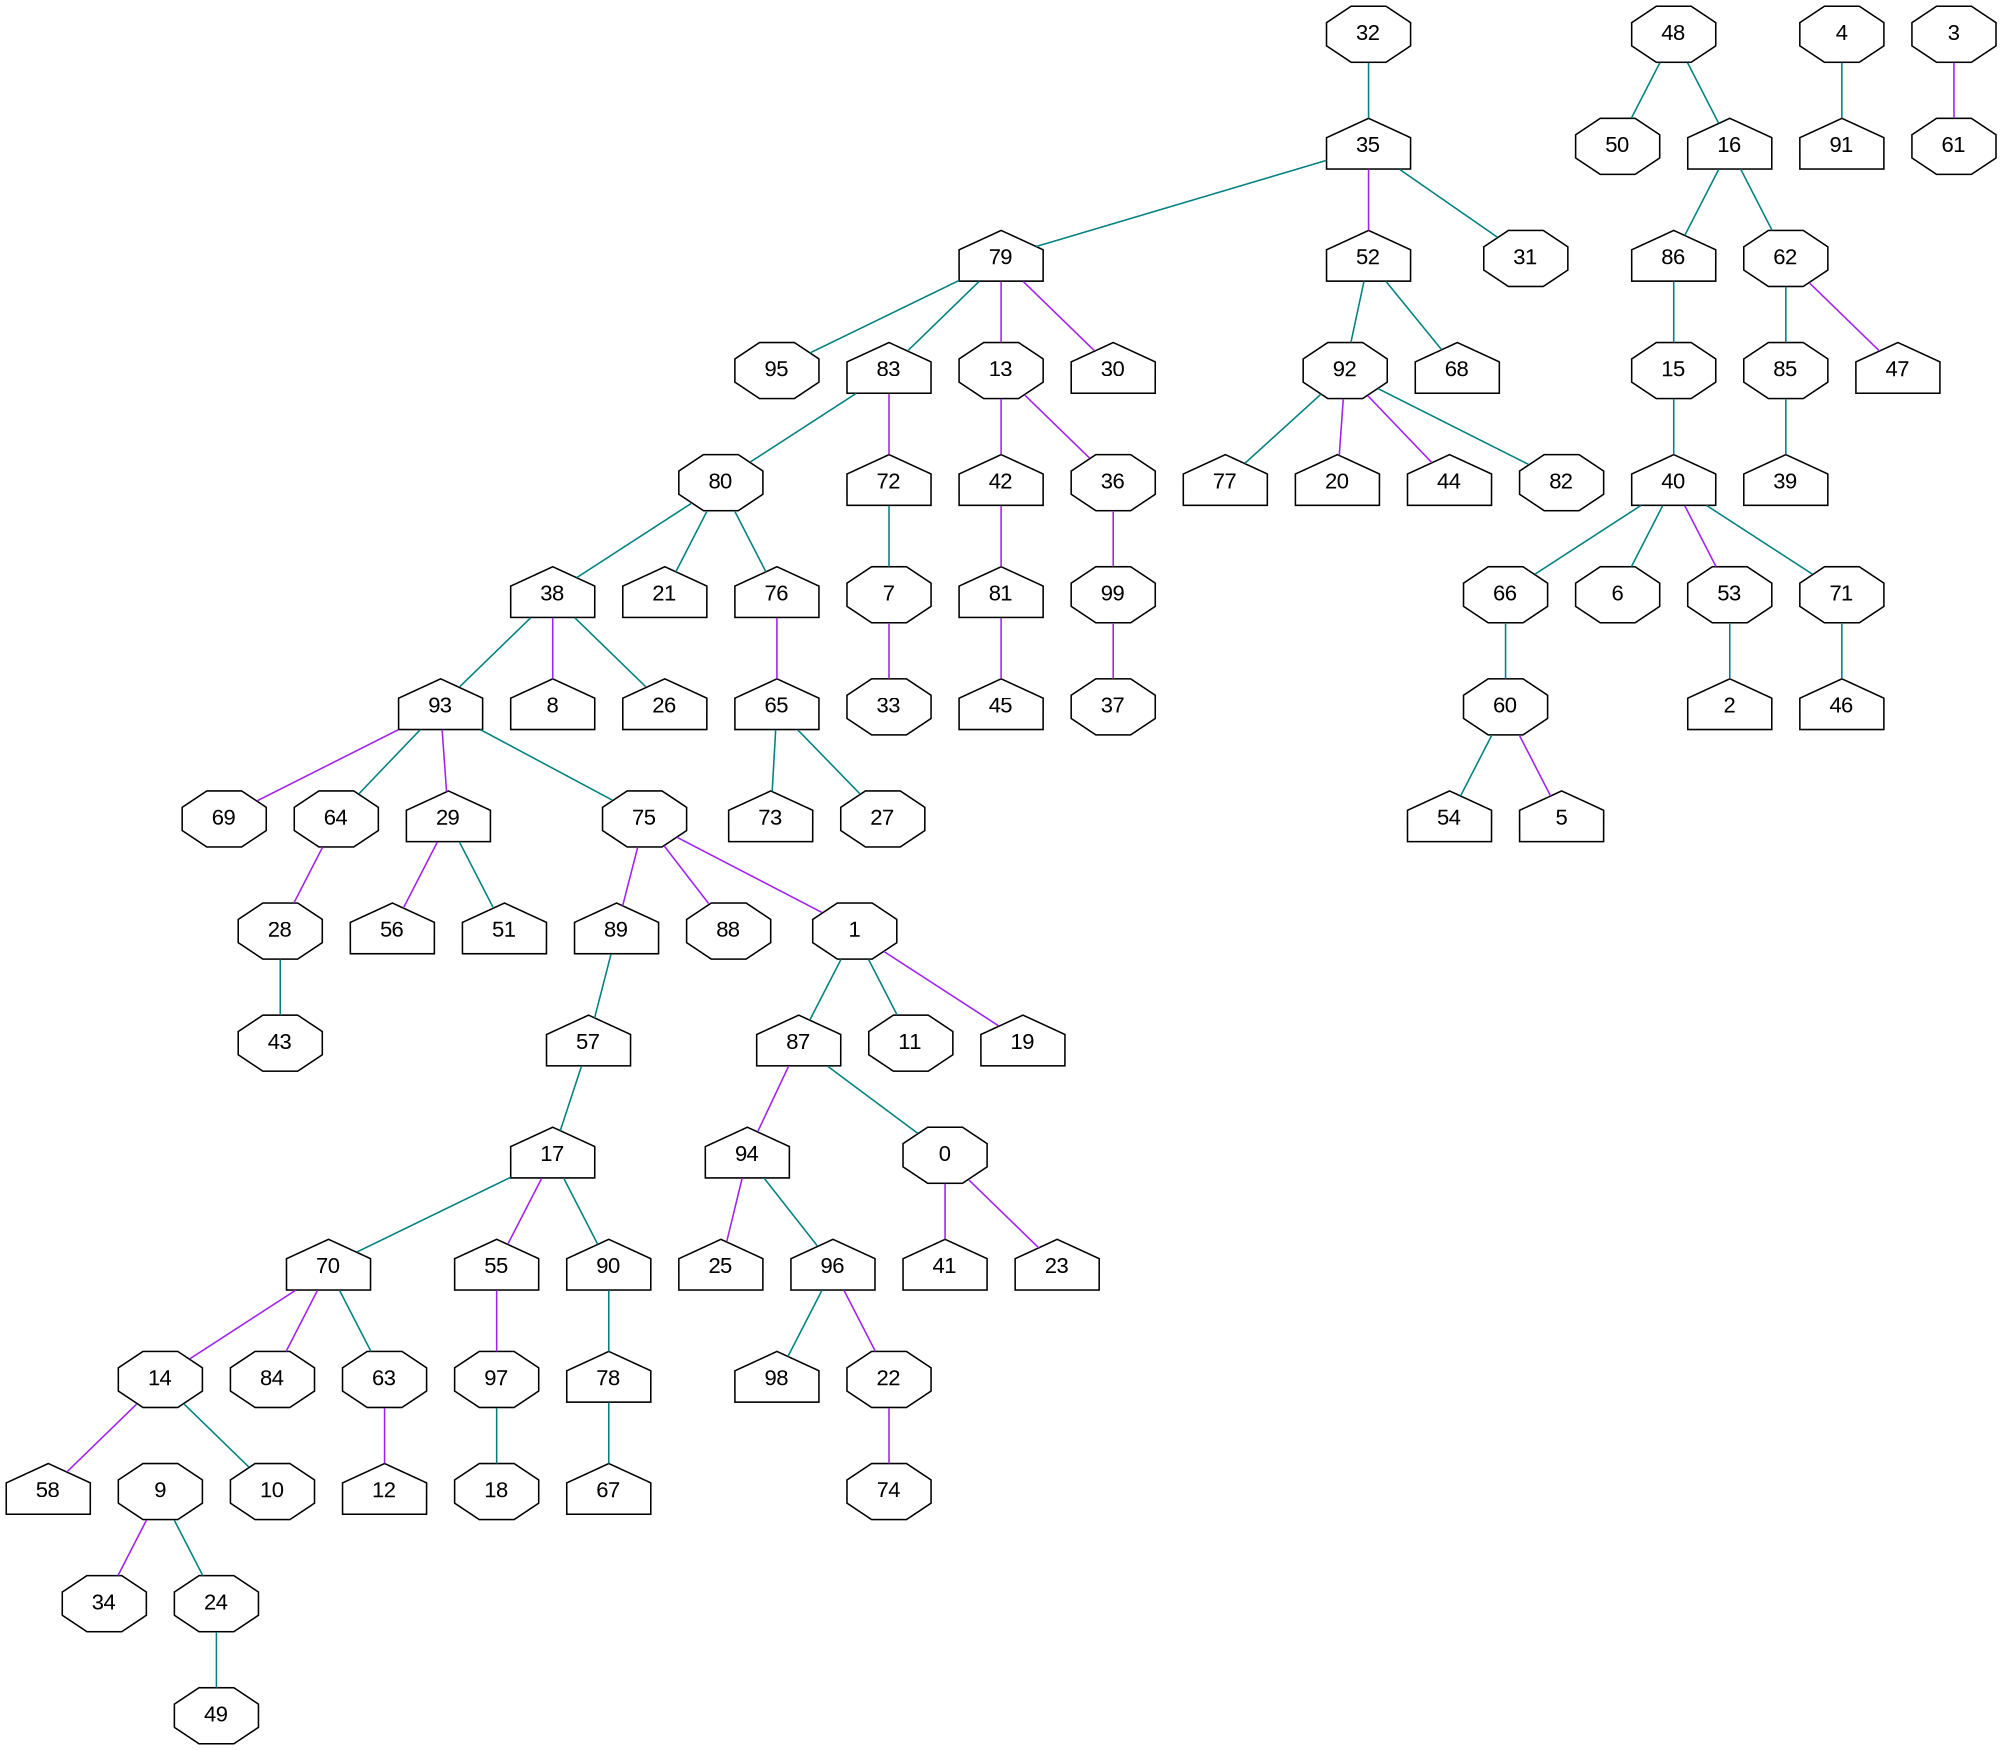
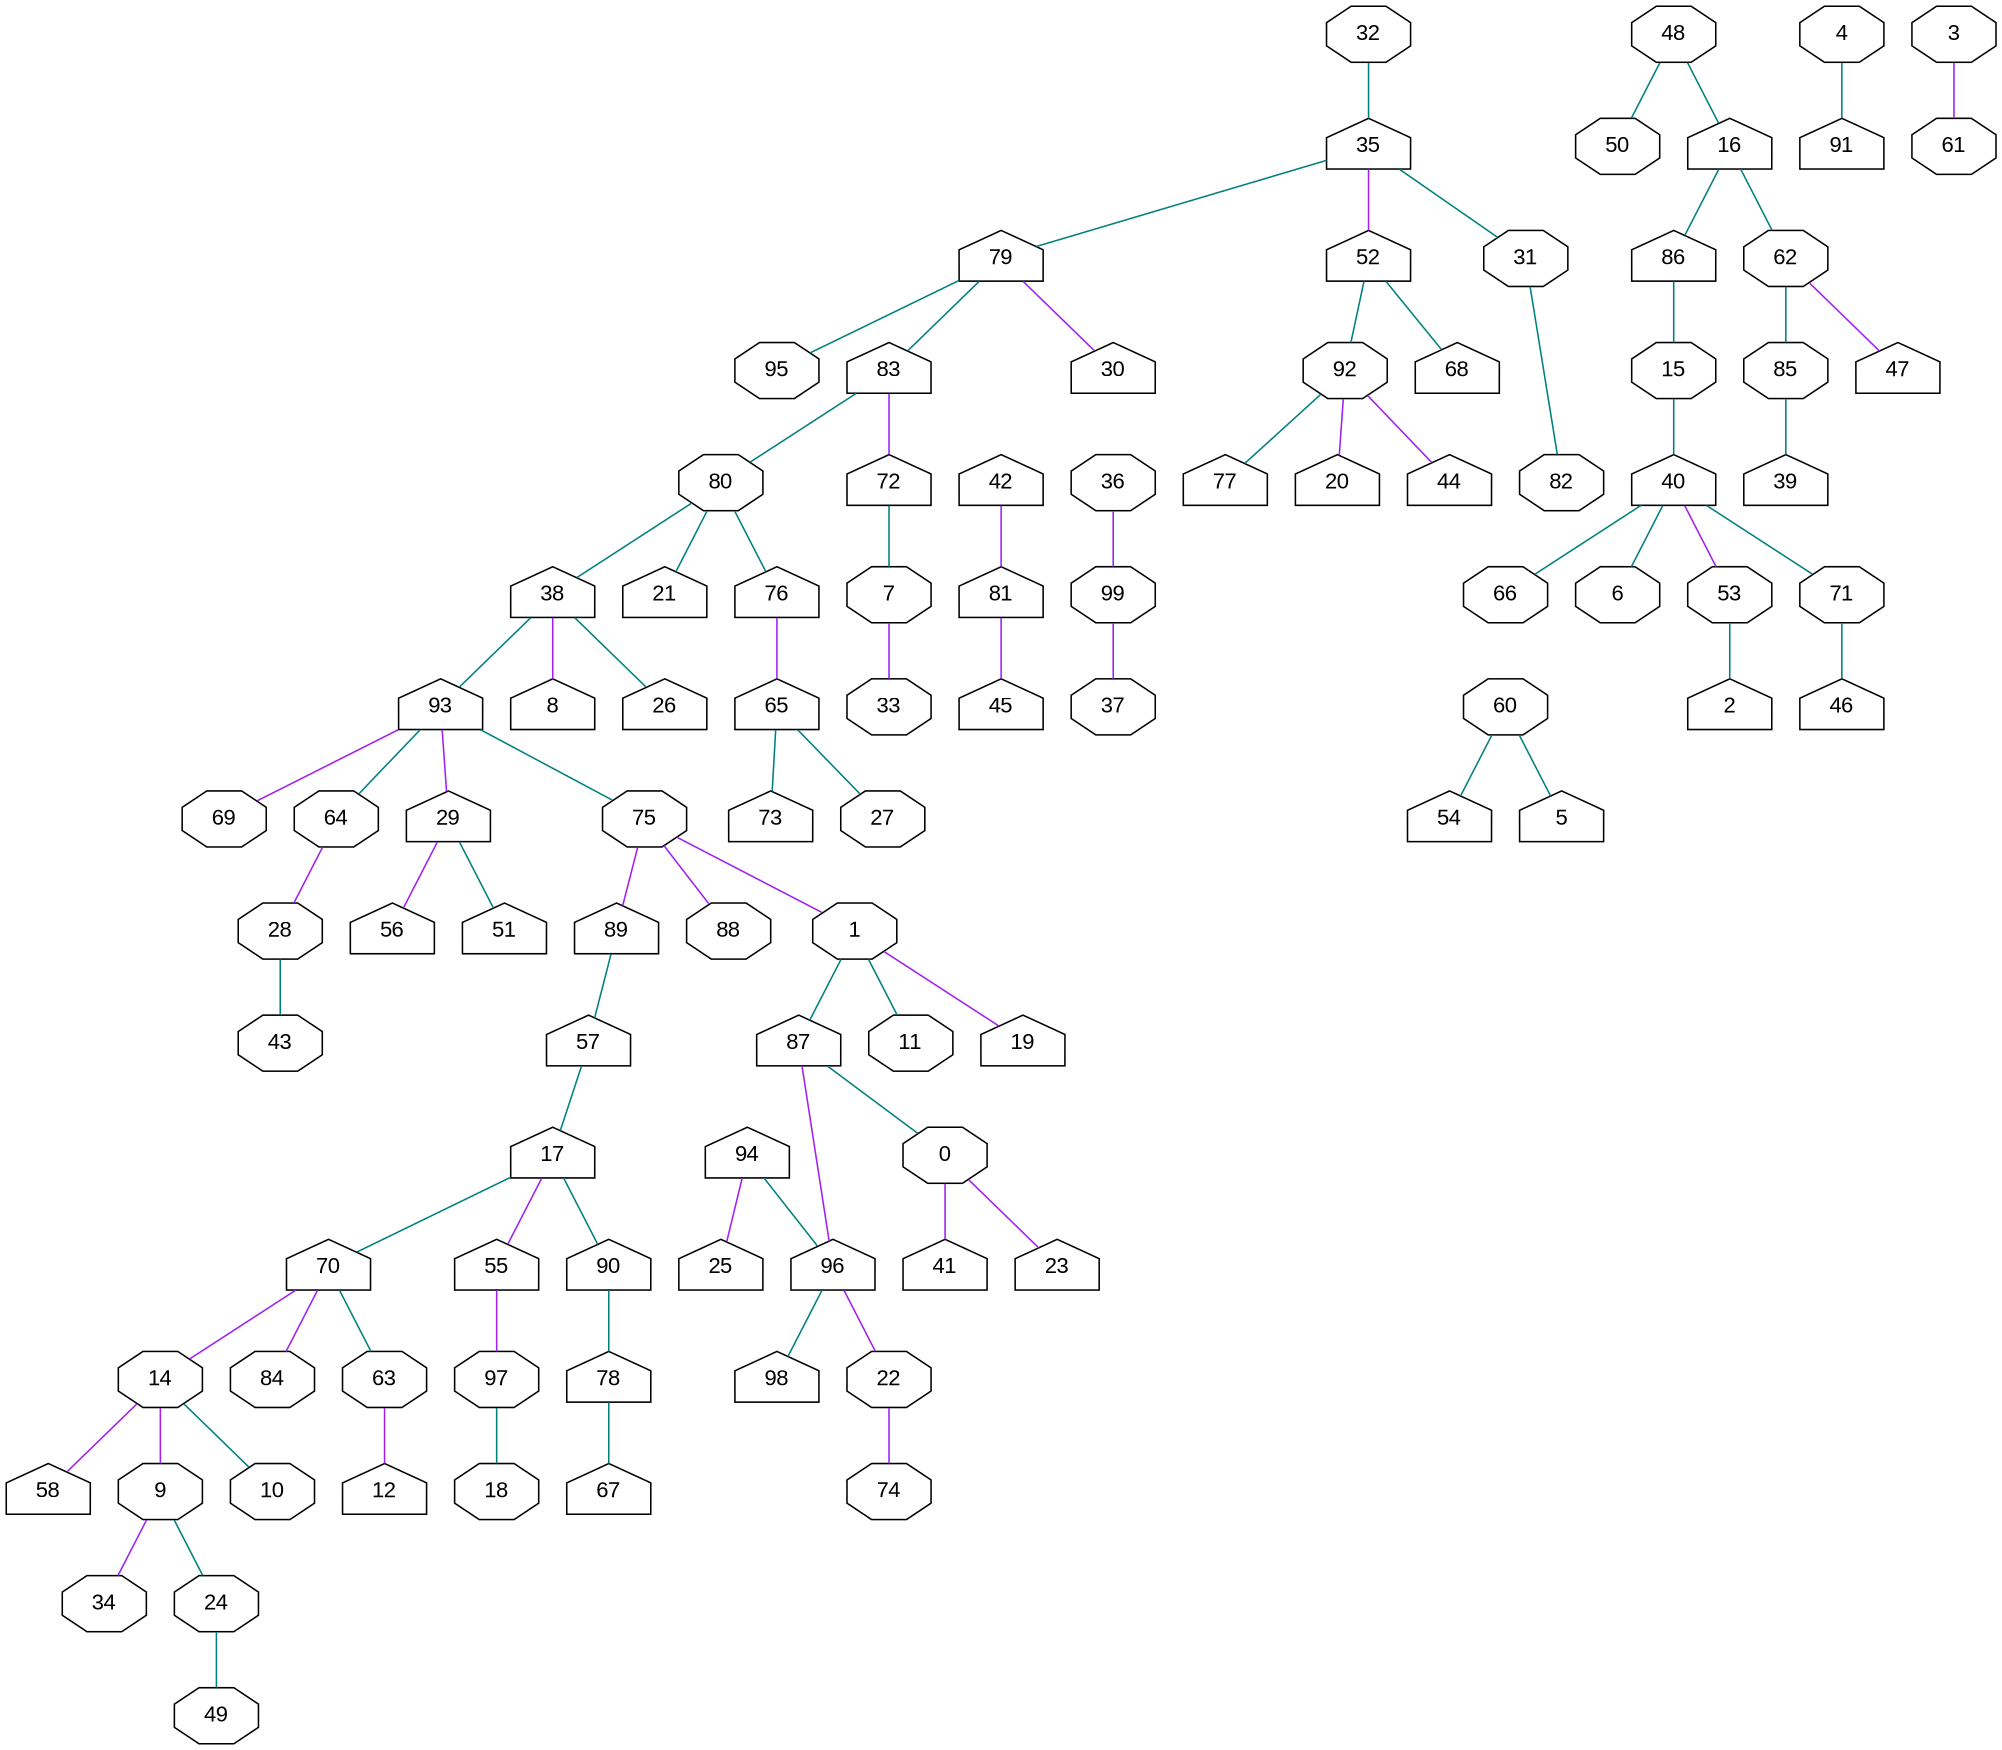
node "13": removed
edge "92" -- "82": now "31" -- "82"
edge "66" -- "60": removed
edge "60" -- "5": color purple -> teal
edge "87" -- "94": now "87" -- "96"
edge "14" -- "9": added
